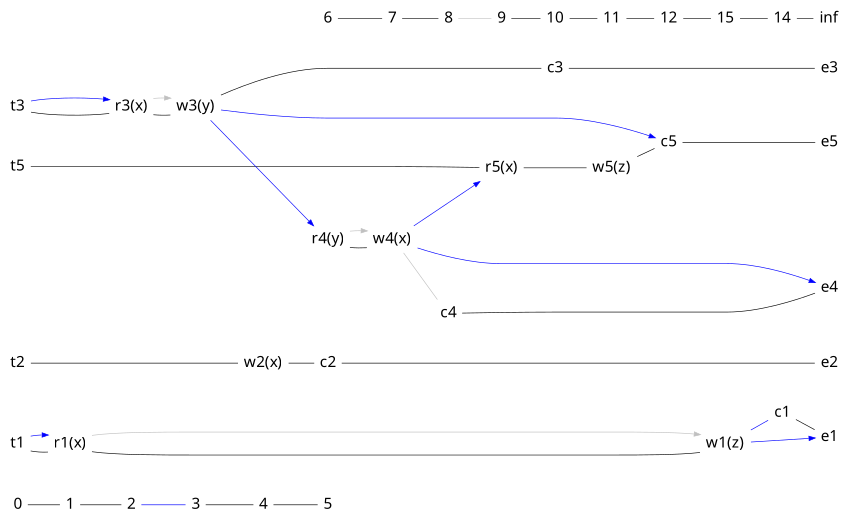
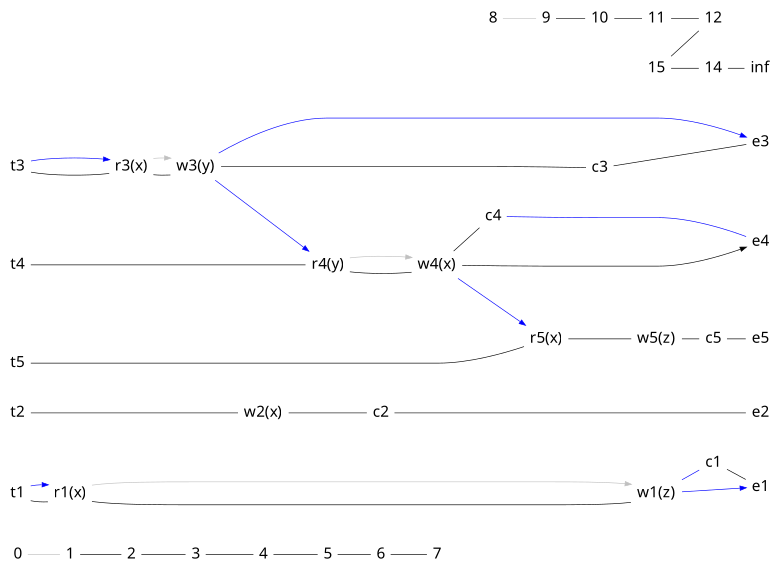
edge "7" -> "8": removed
edge "12" -> "15": reversed
edge "w3(y)" -> "c5": now "w3(y)" -> "e3"
edge "w4(x)" -> "e4": color blue -> black
node "t4": added
edge "w4(x)" -> "c4": color gray -> black
edge "c4" -> "e4": color black -> blue
edge "0" -> "1": color black -> gray
edge "2" -> "3": color blue -> black
edge "5" -> "6": added
